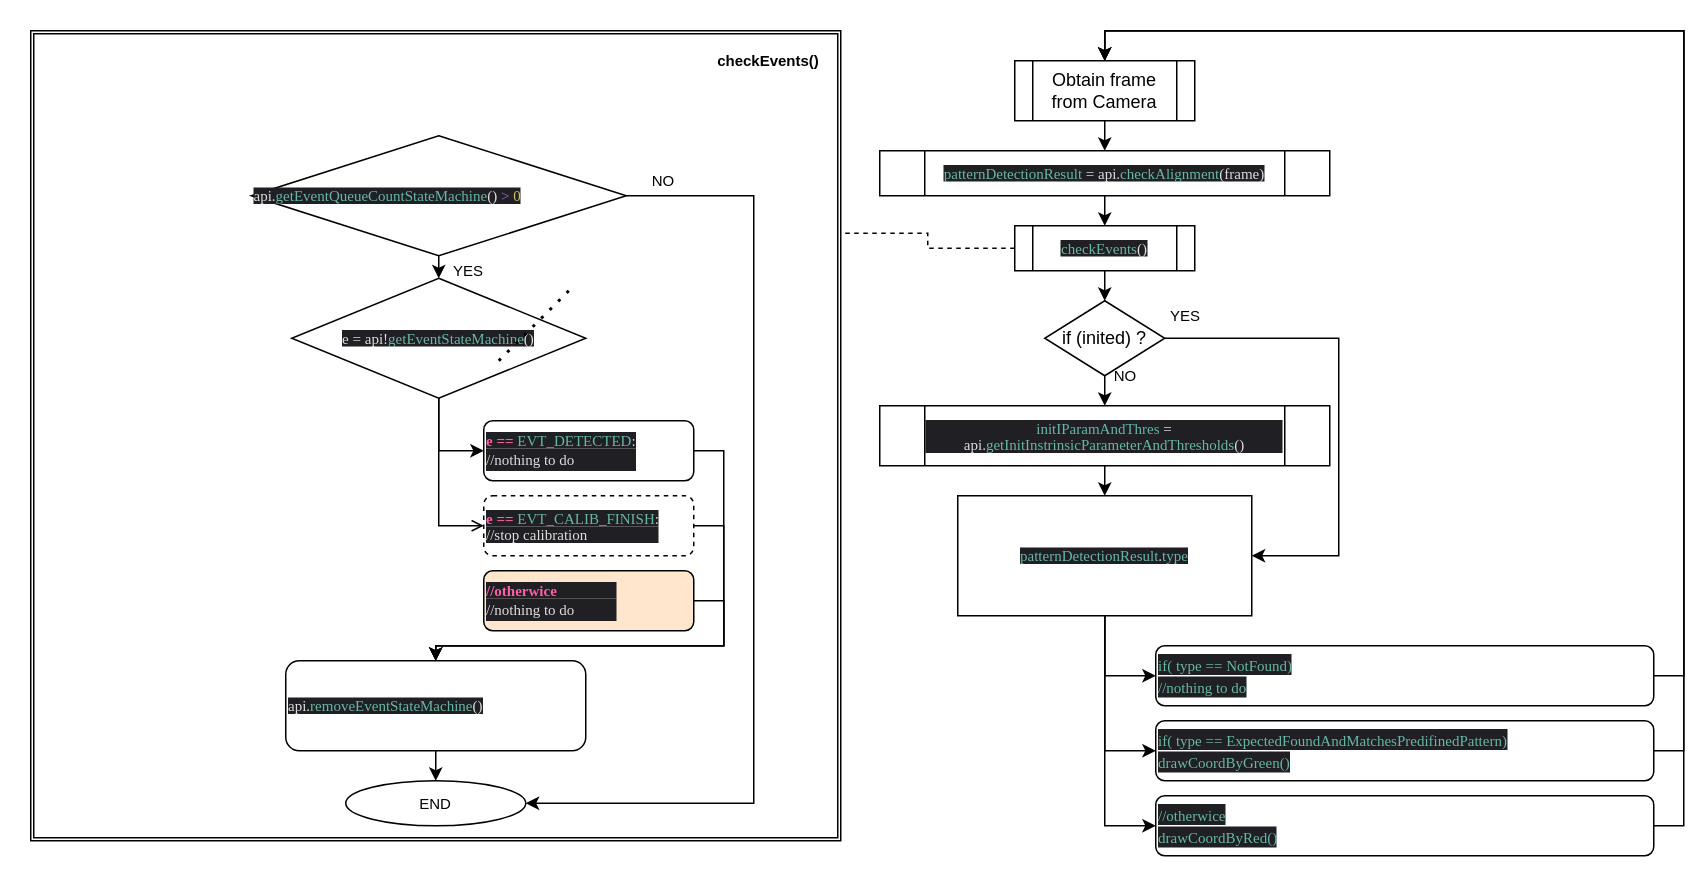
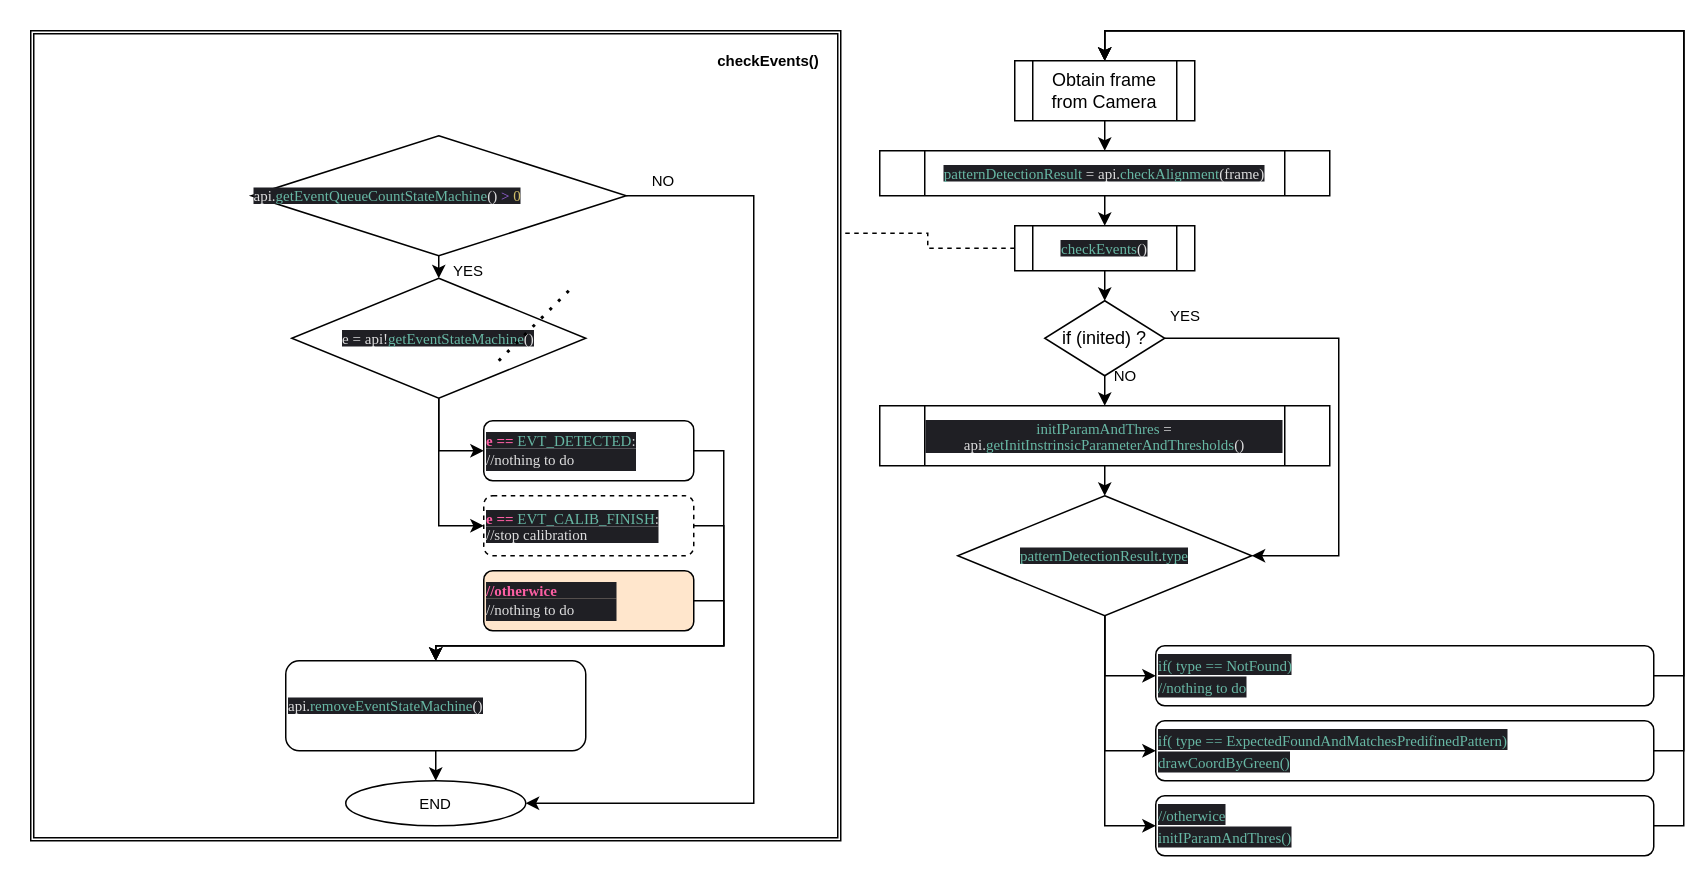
edge "e = api!getEventStateMachine()" -> "e == EVT_CALIB_FINISH: //stop calibration": arrowhead open -> classic
node "patternDetectionResult.type": shape rectangle -> diamond
node "//otherwice drawCoordByRed()": label "//otherwice drawCoordByRed()" -> "//otherwice initIParamAndThres()"
